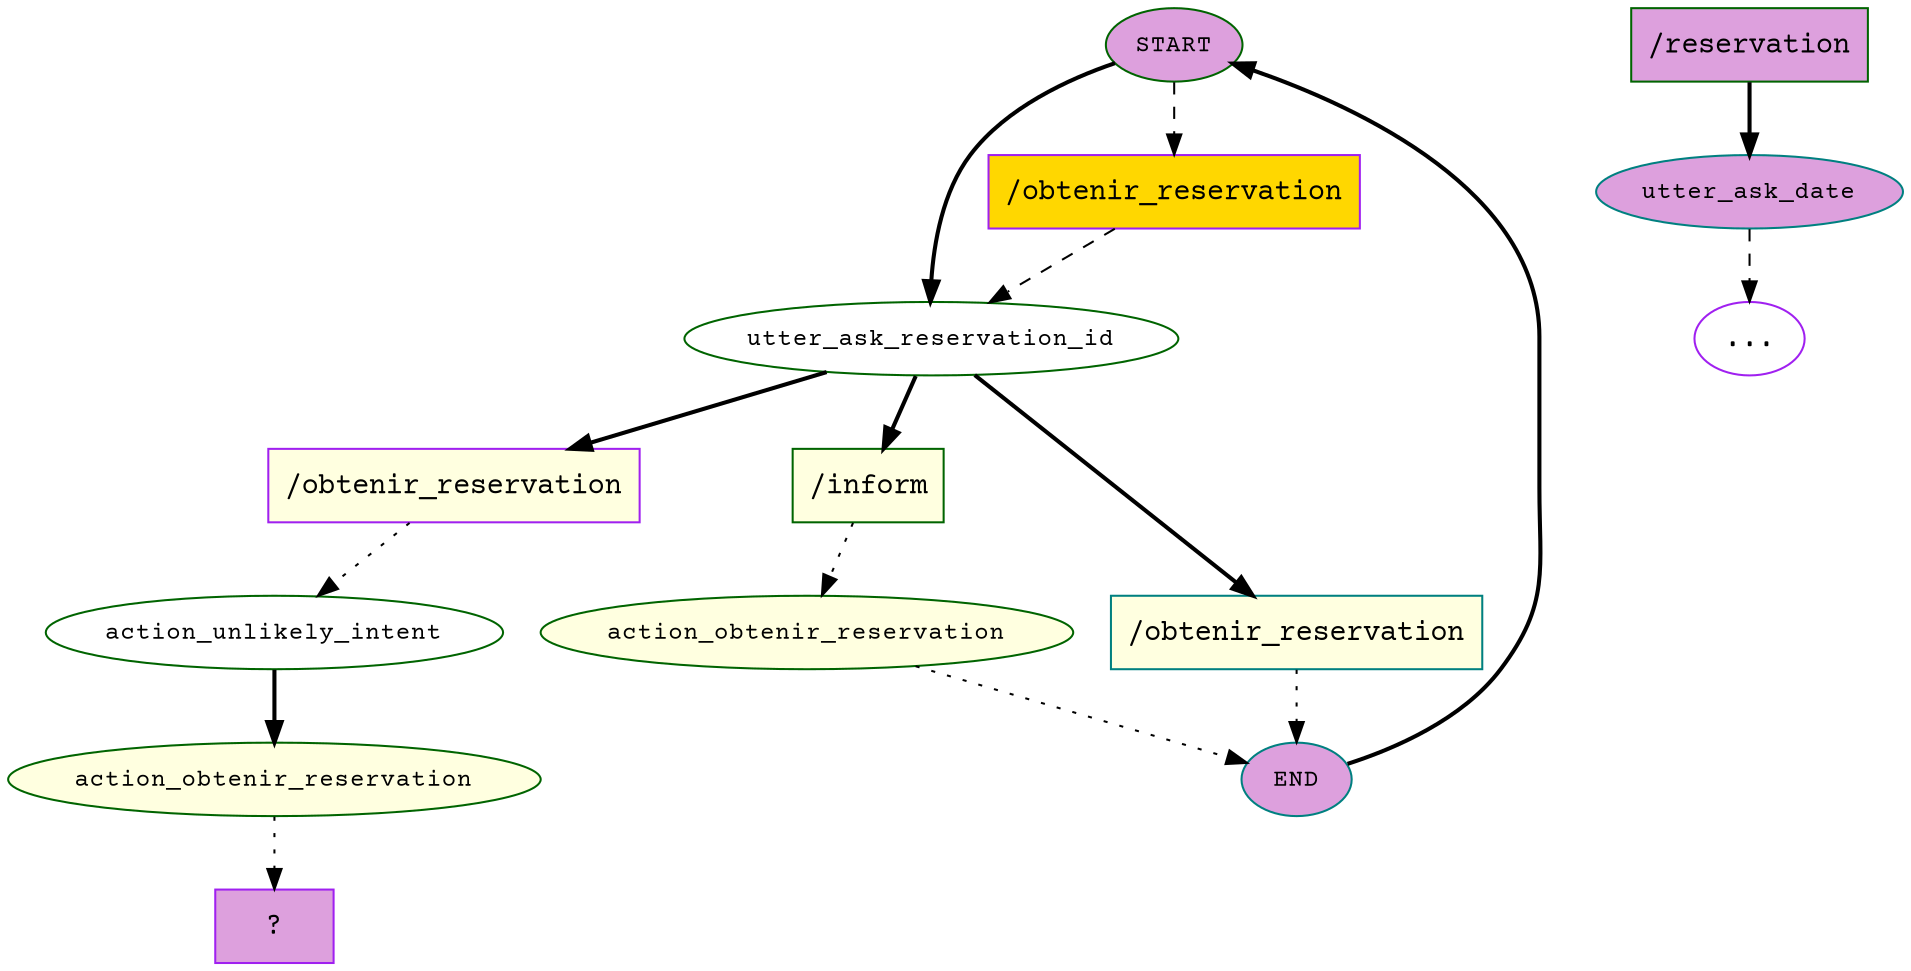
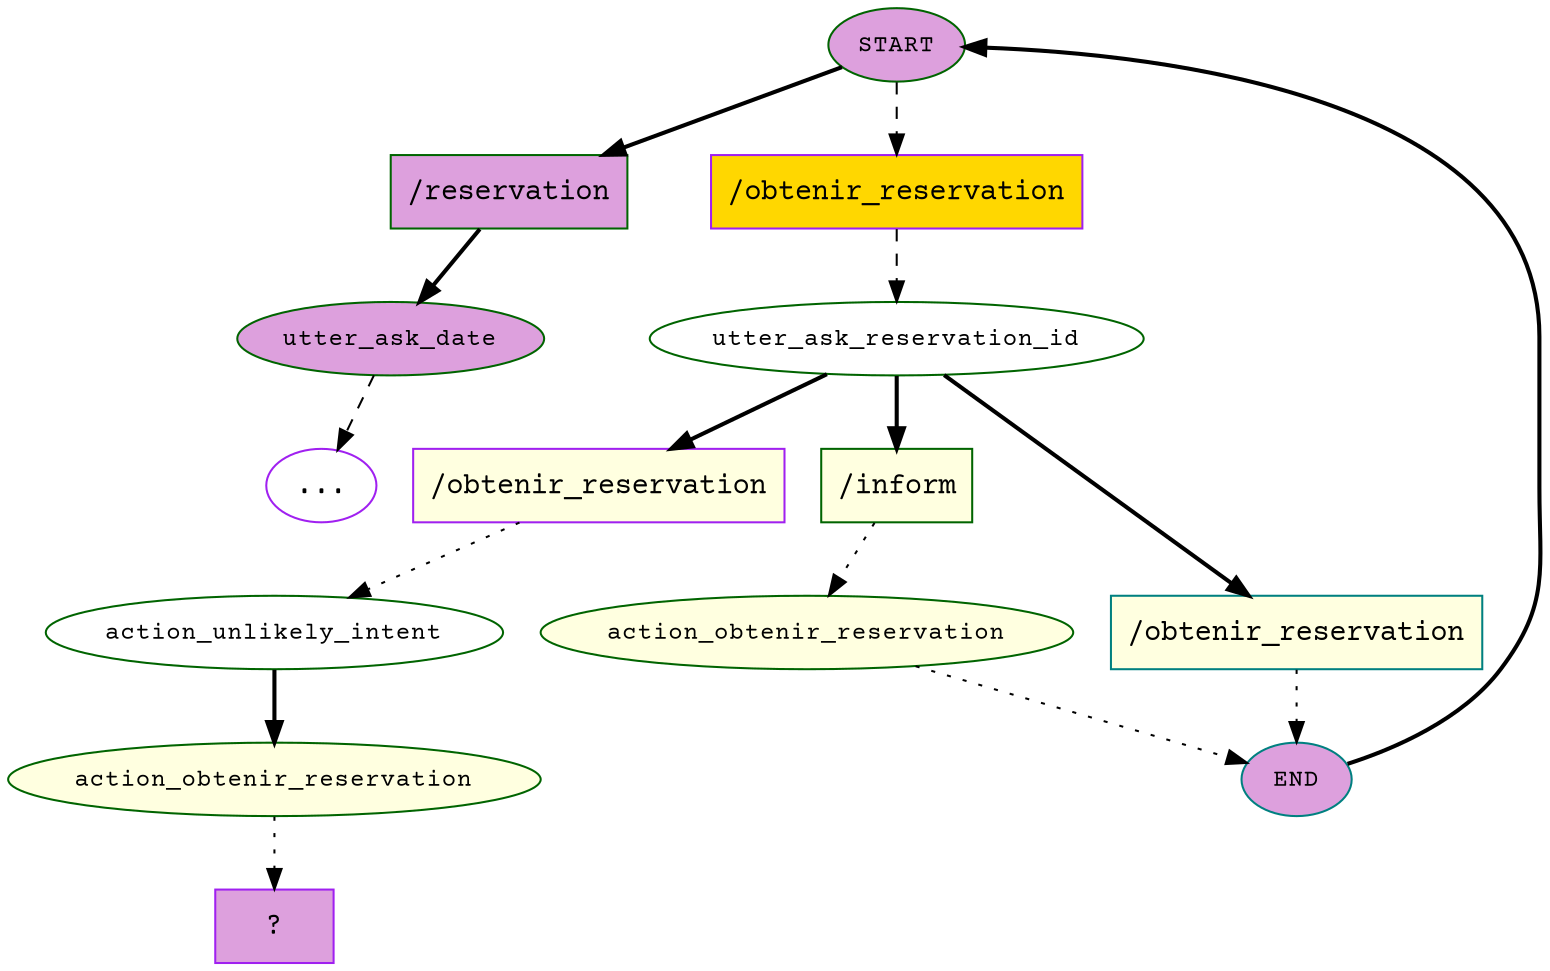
edge "START" -> "utter_ask_reservation_id": now "START" -> "/reservation"
node "utter_ask_date": color teal -> darkgreen
